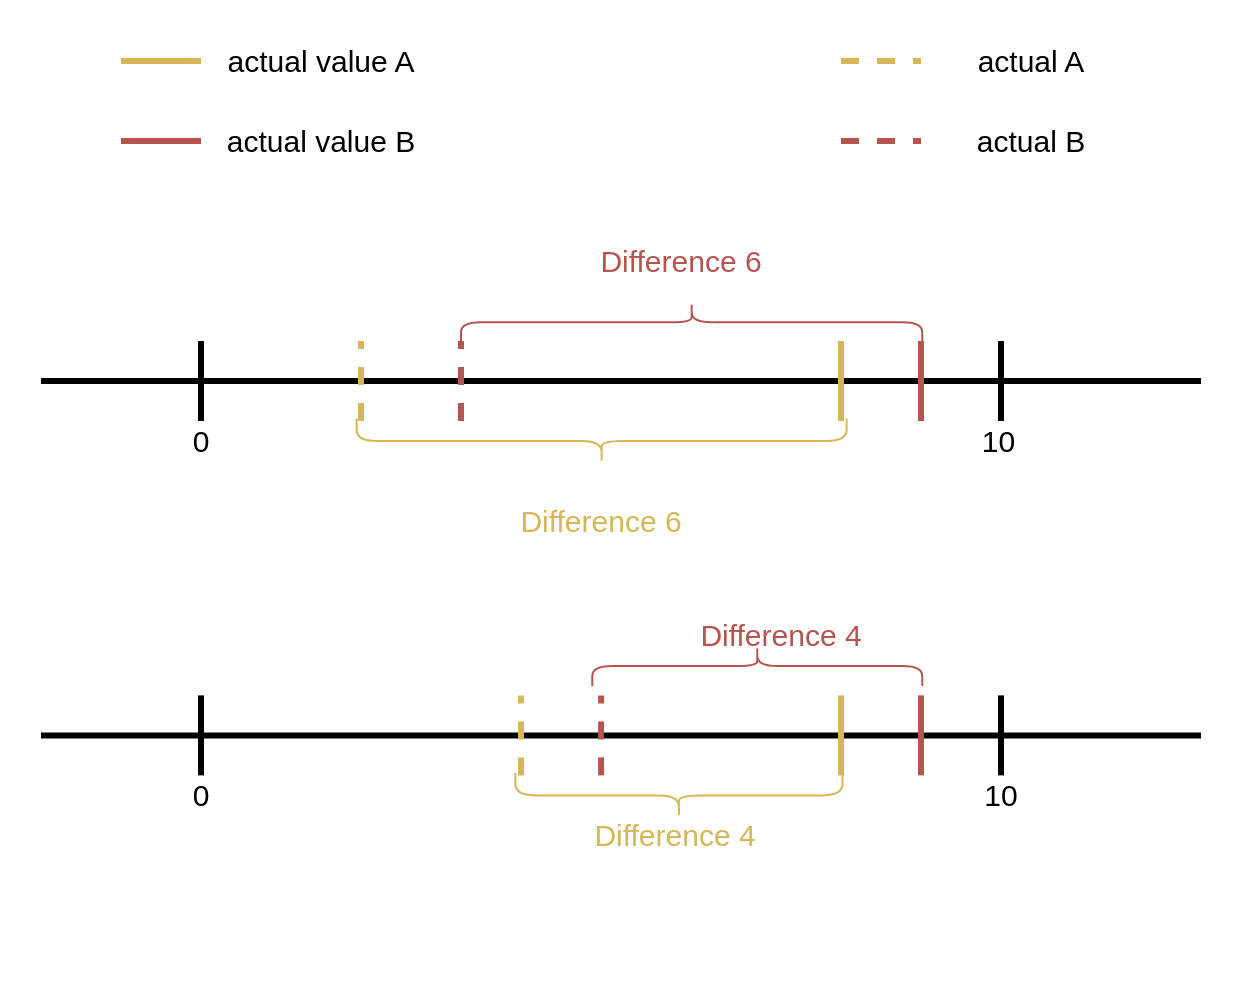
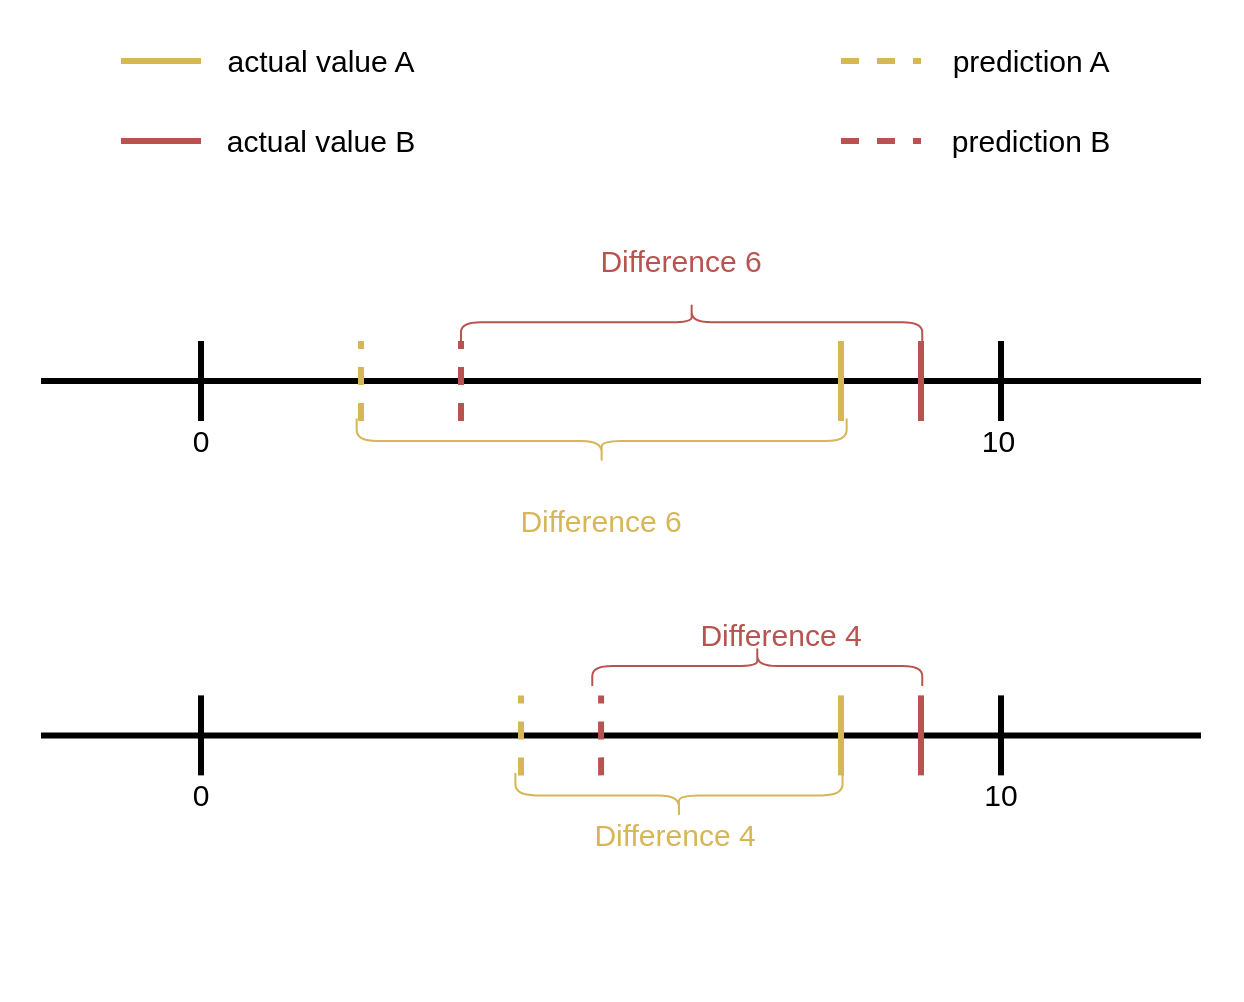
node "actual A": label "actual A" -> "prediction A"
node "actual B": label "actual B" -> "prediction B"
